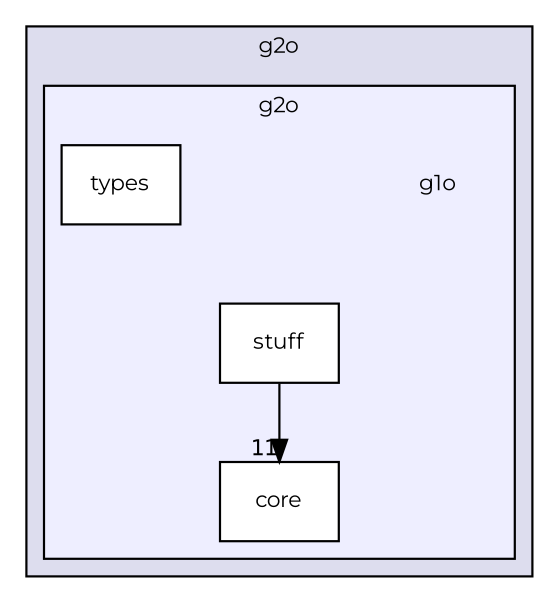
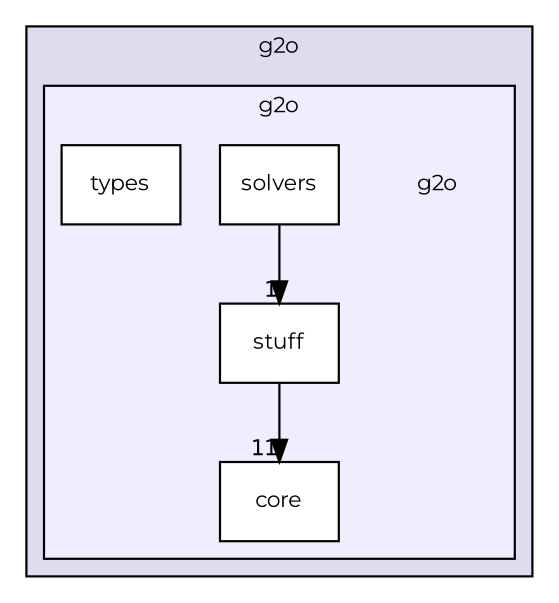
node "solvers": added
node "g1o": label "g1o" -> "g2o"
